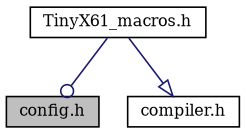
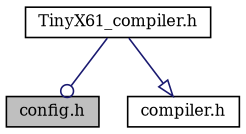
node "TinyX61_macros.h": label "TinyX61_macros.h" -> "TinyX61_compiler.h"
